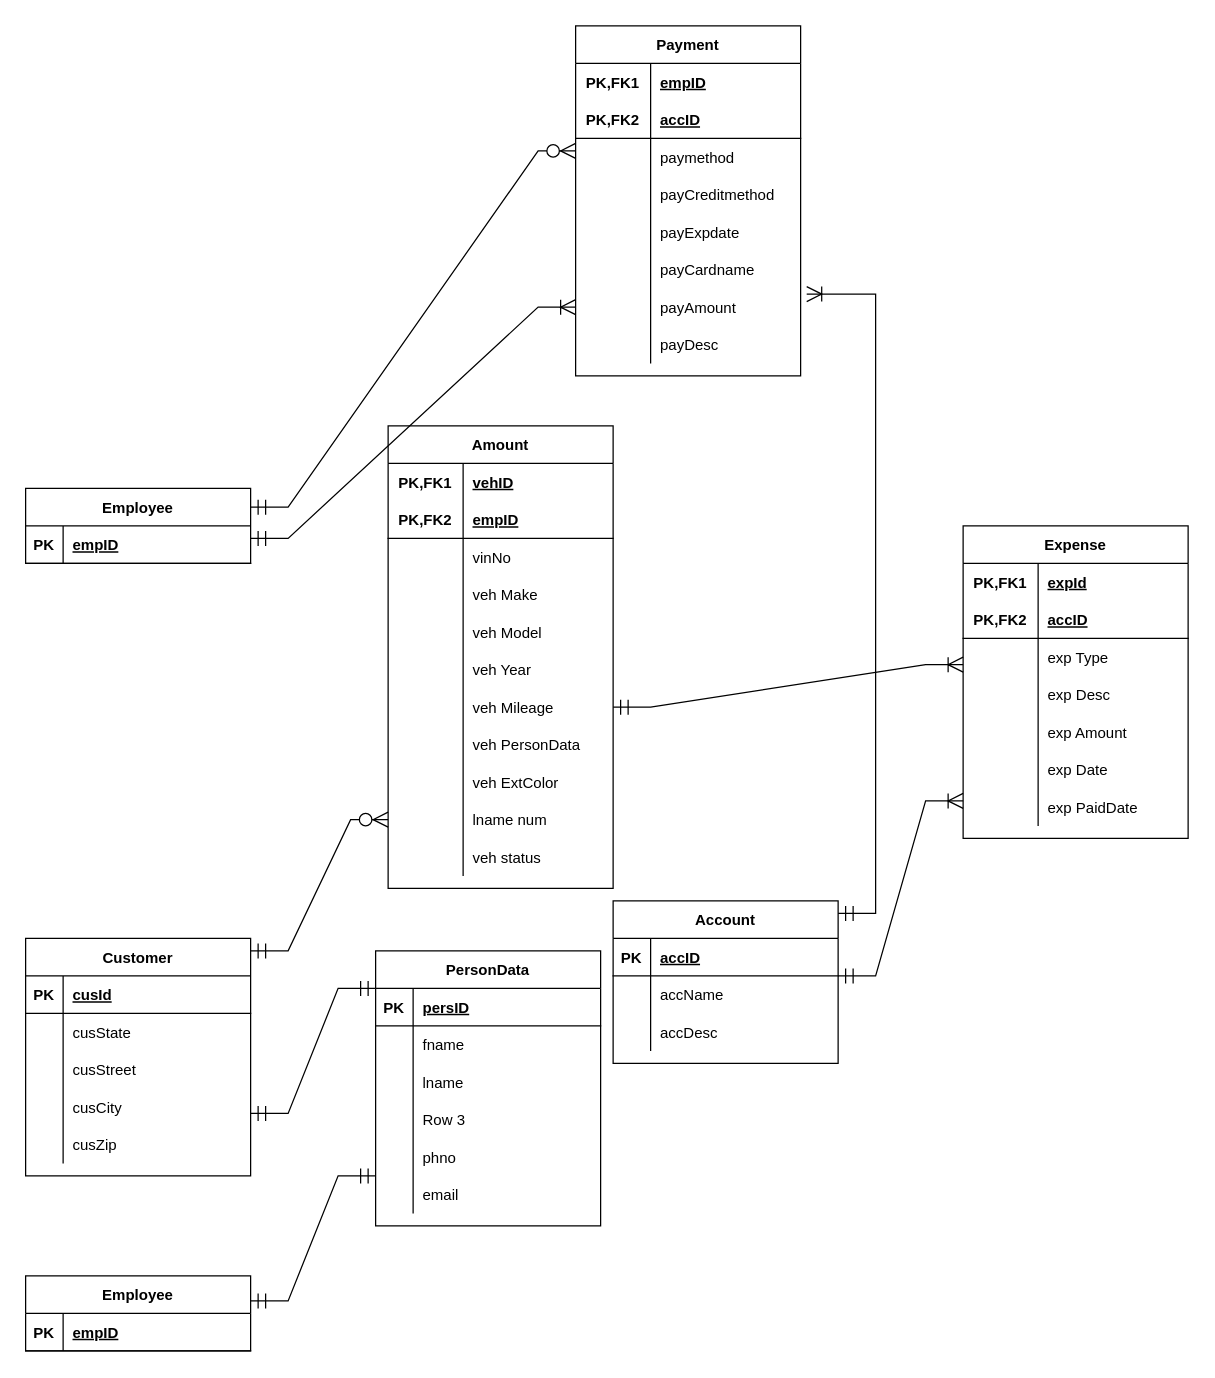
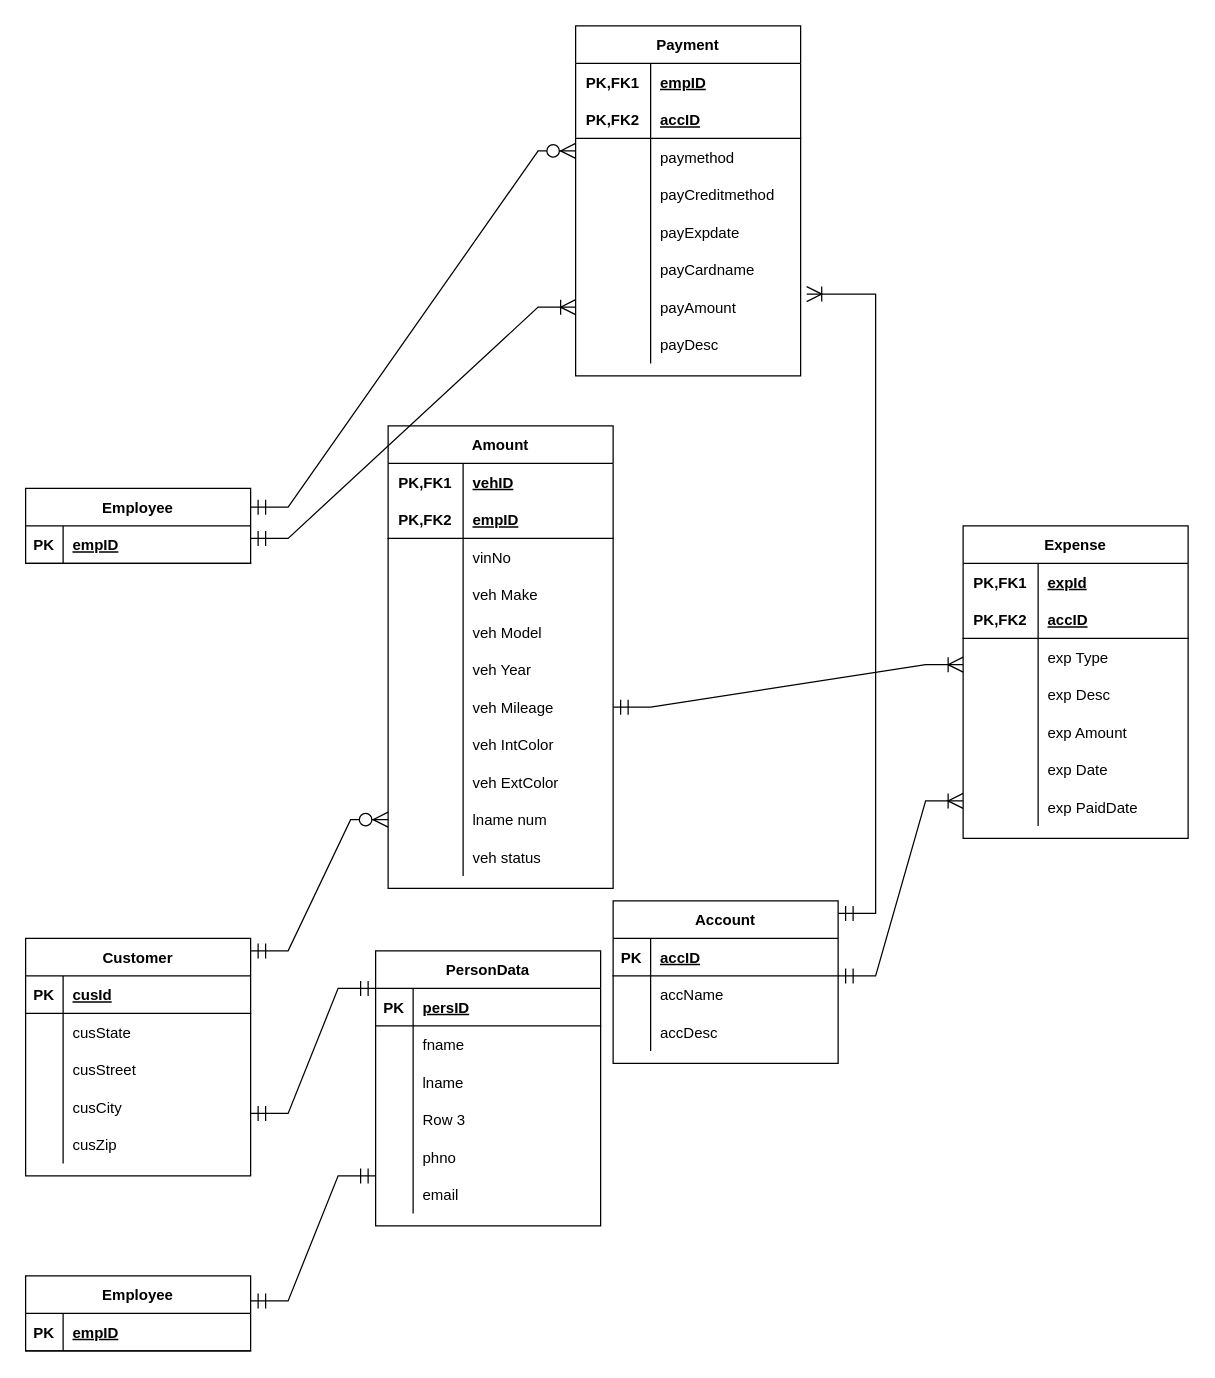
node "veh PersonData": label "veh PersonData" -> "veh IntColor"
